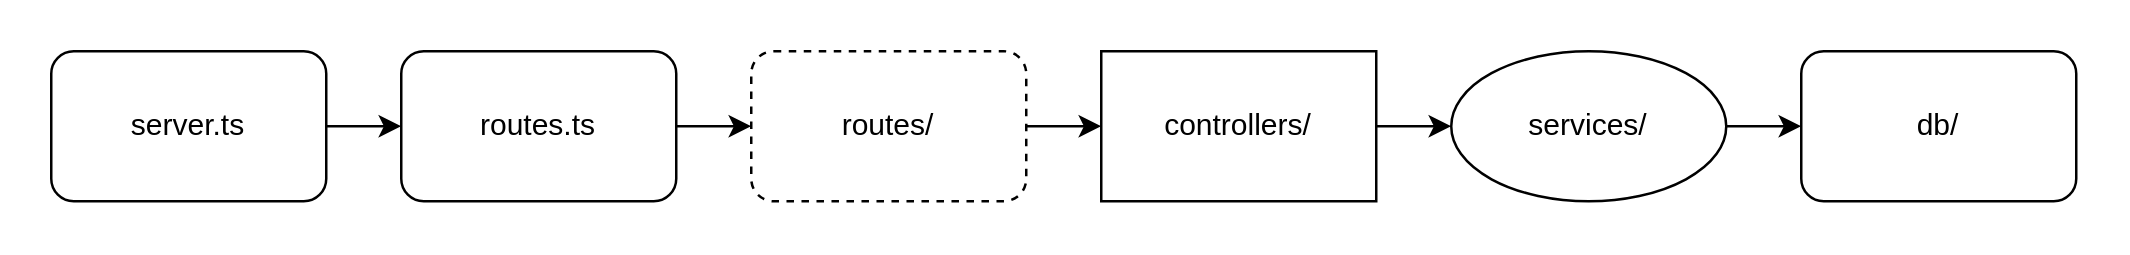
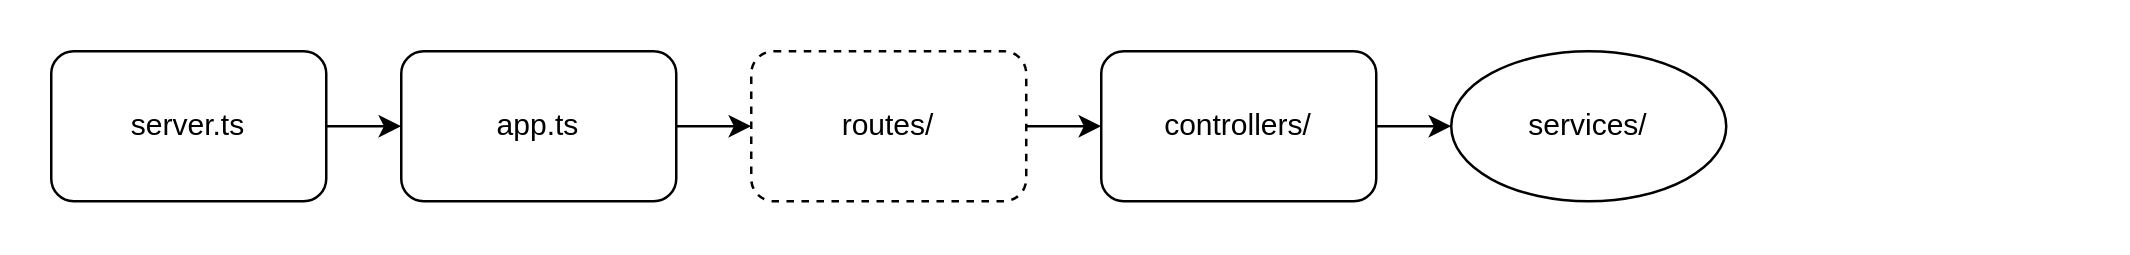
node "routes.ts": label "routes.ts" -> "app.ts"
node "controllers/": shape rectangle -> rounded rectangle
edge "services/" -> "db/": removed
node "db/": removed
